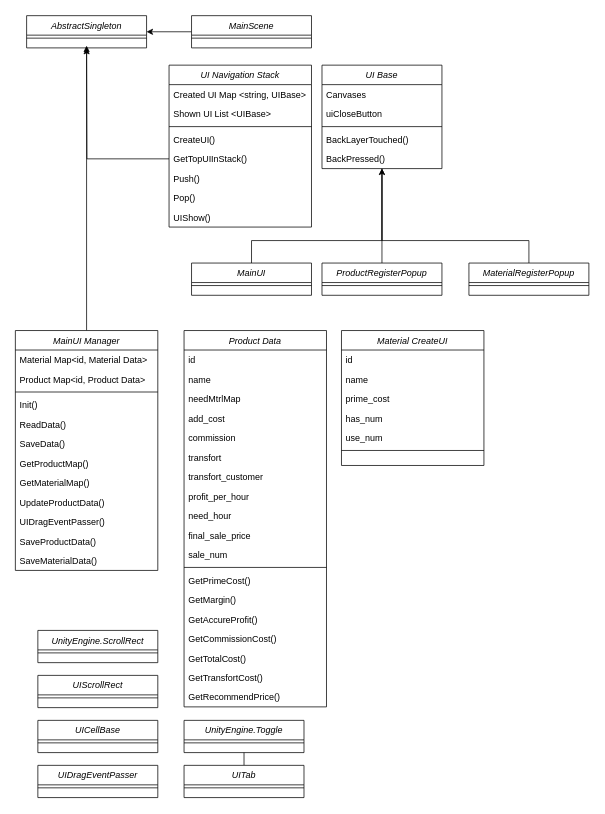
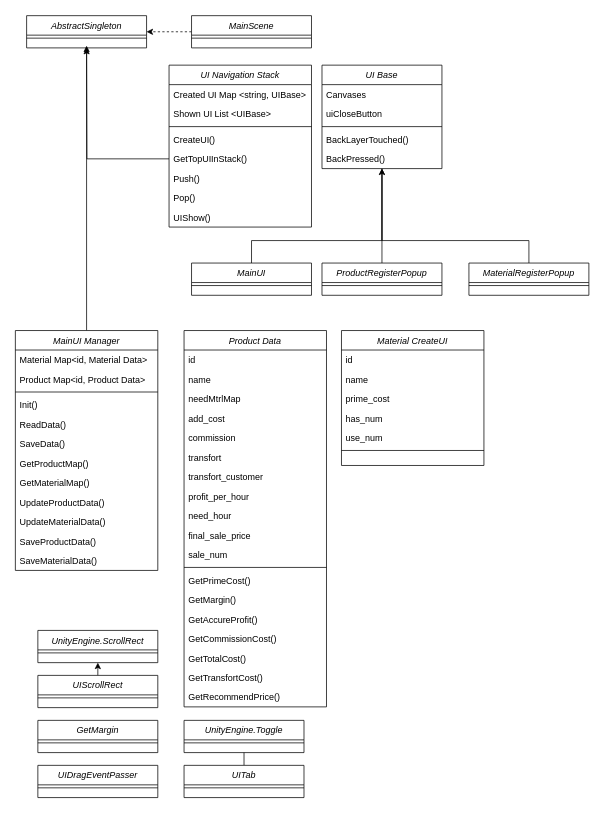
edge "MainScene" -> "AbstractSingleton": style solid -> dashed
node "UIDragEventPasser()": label "UIDragEventPasser()" -> "UpdateMaterialData()"
edge "UIScrollRect" -> "UnityEngine.ScrollRect": added
node "UICellBase": label "UICellBase" -> "GetMargin"
